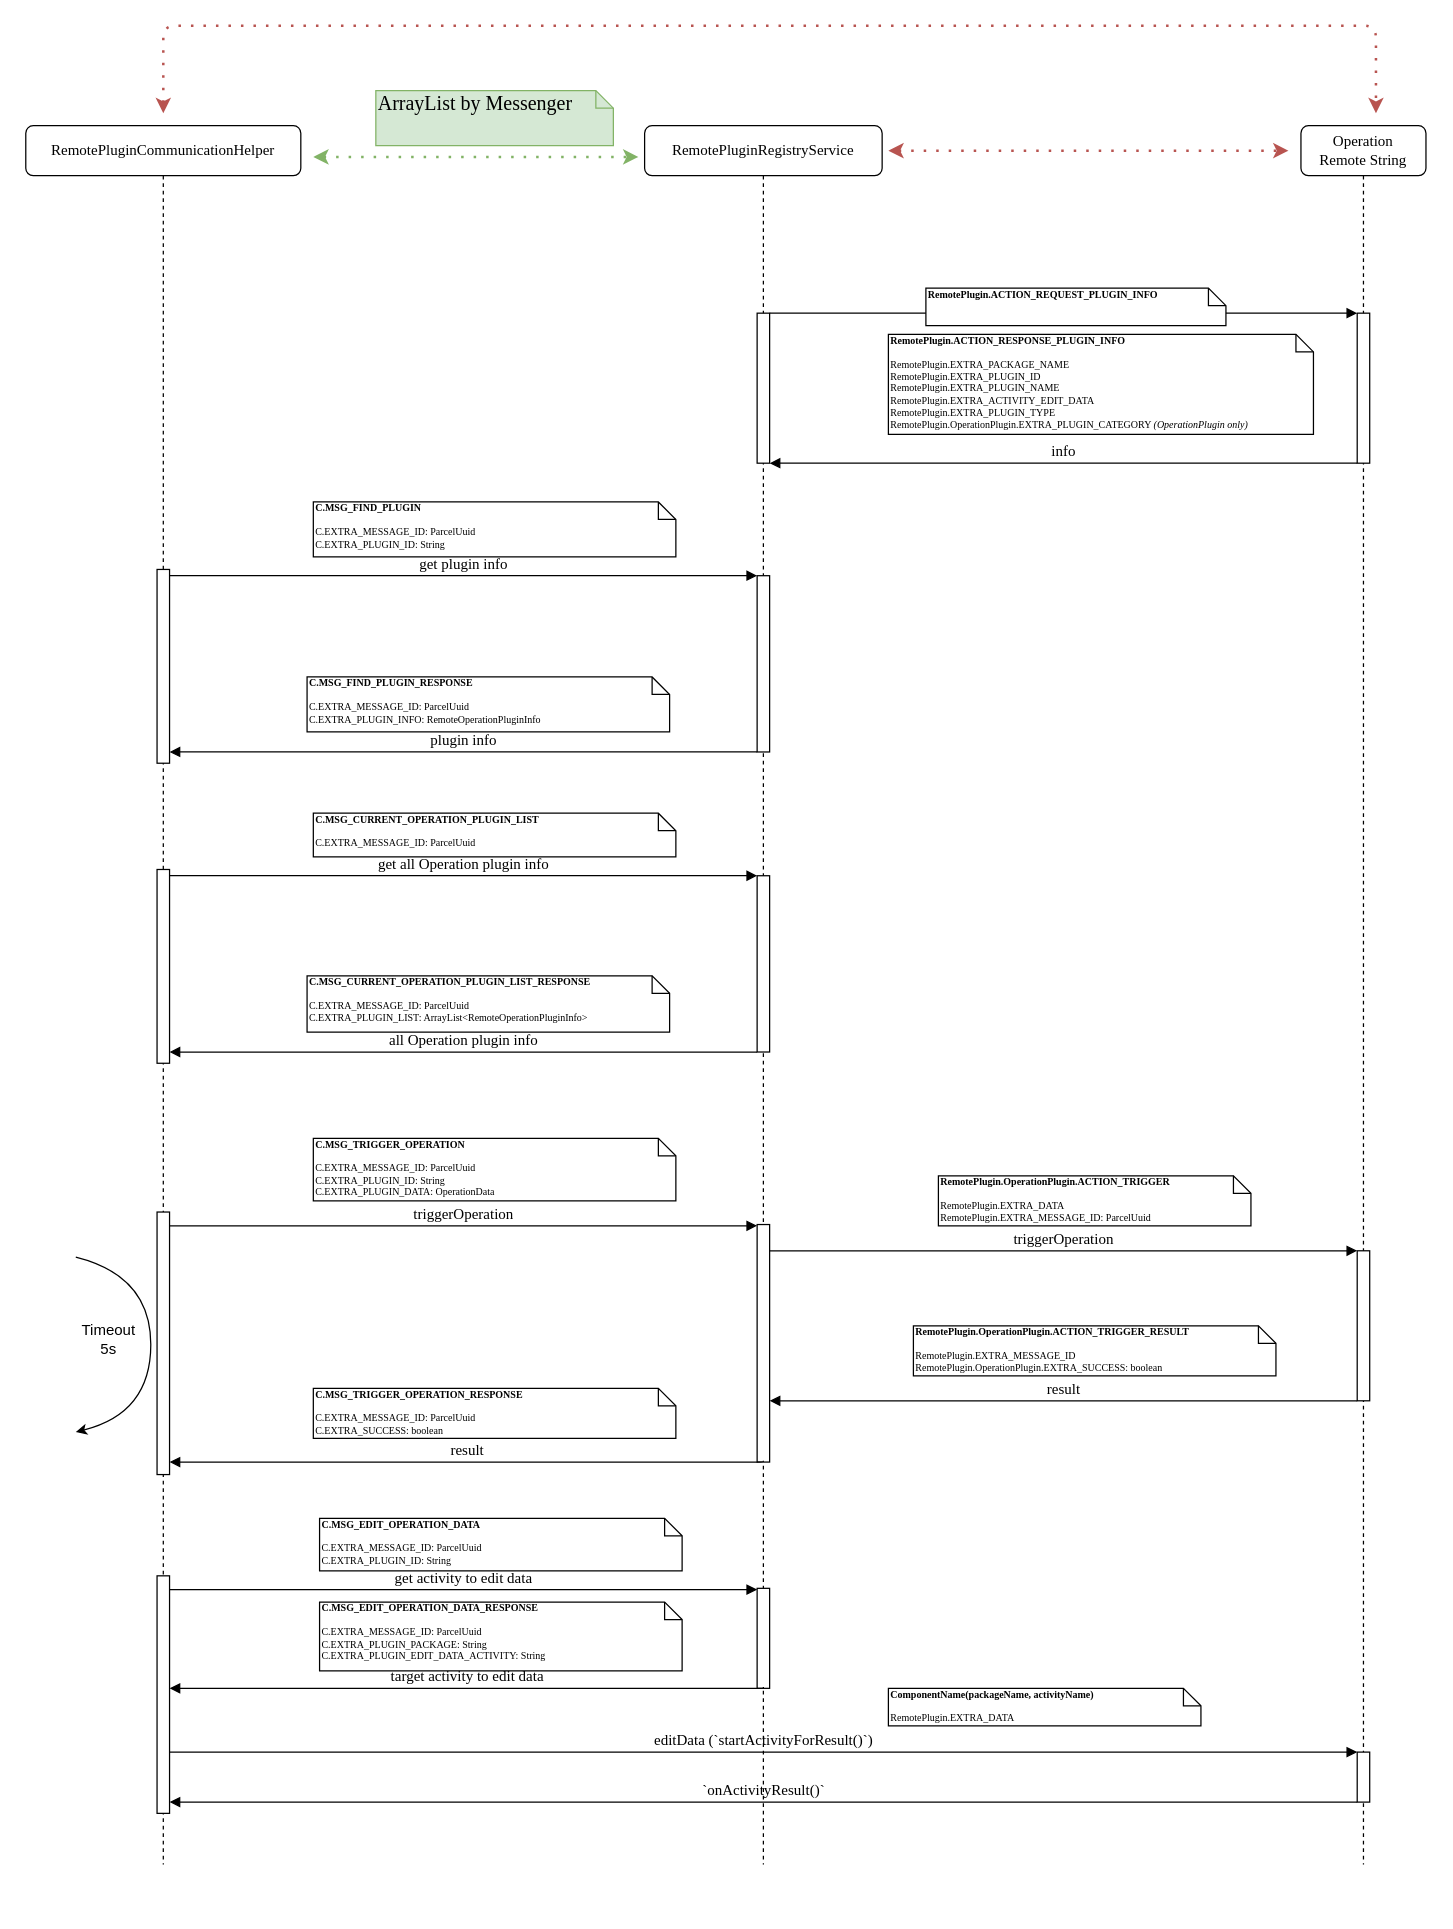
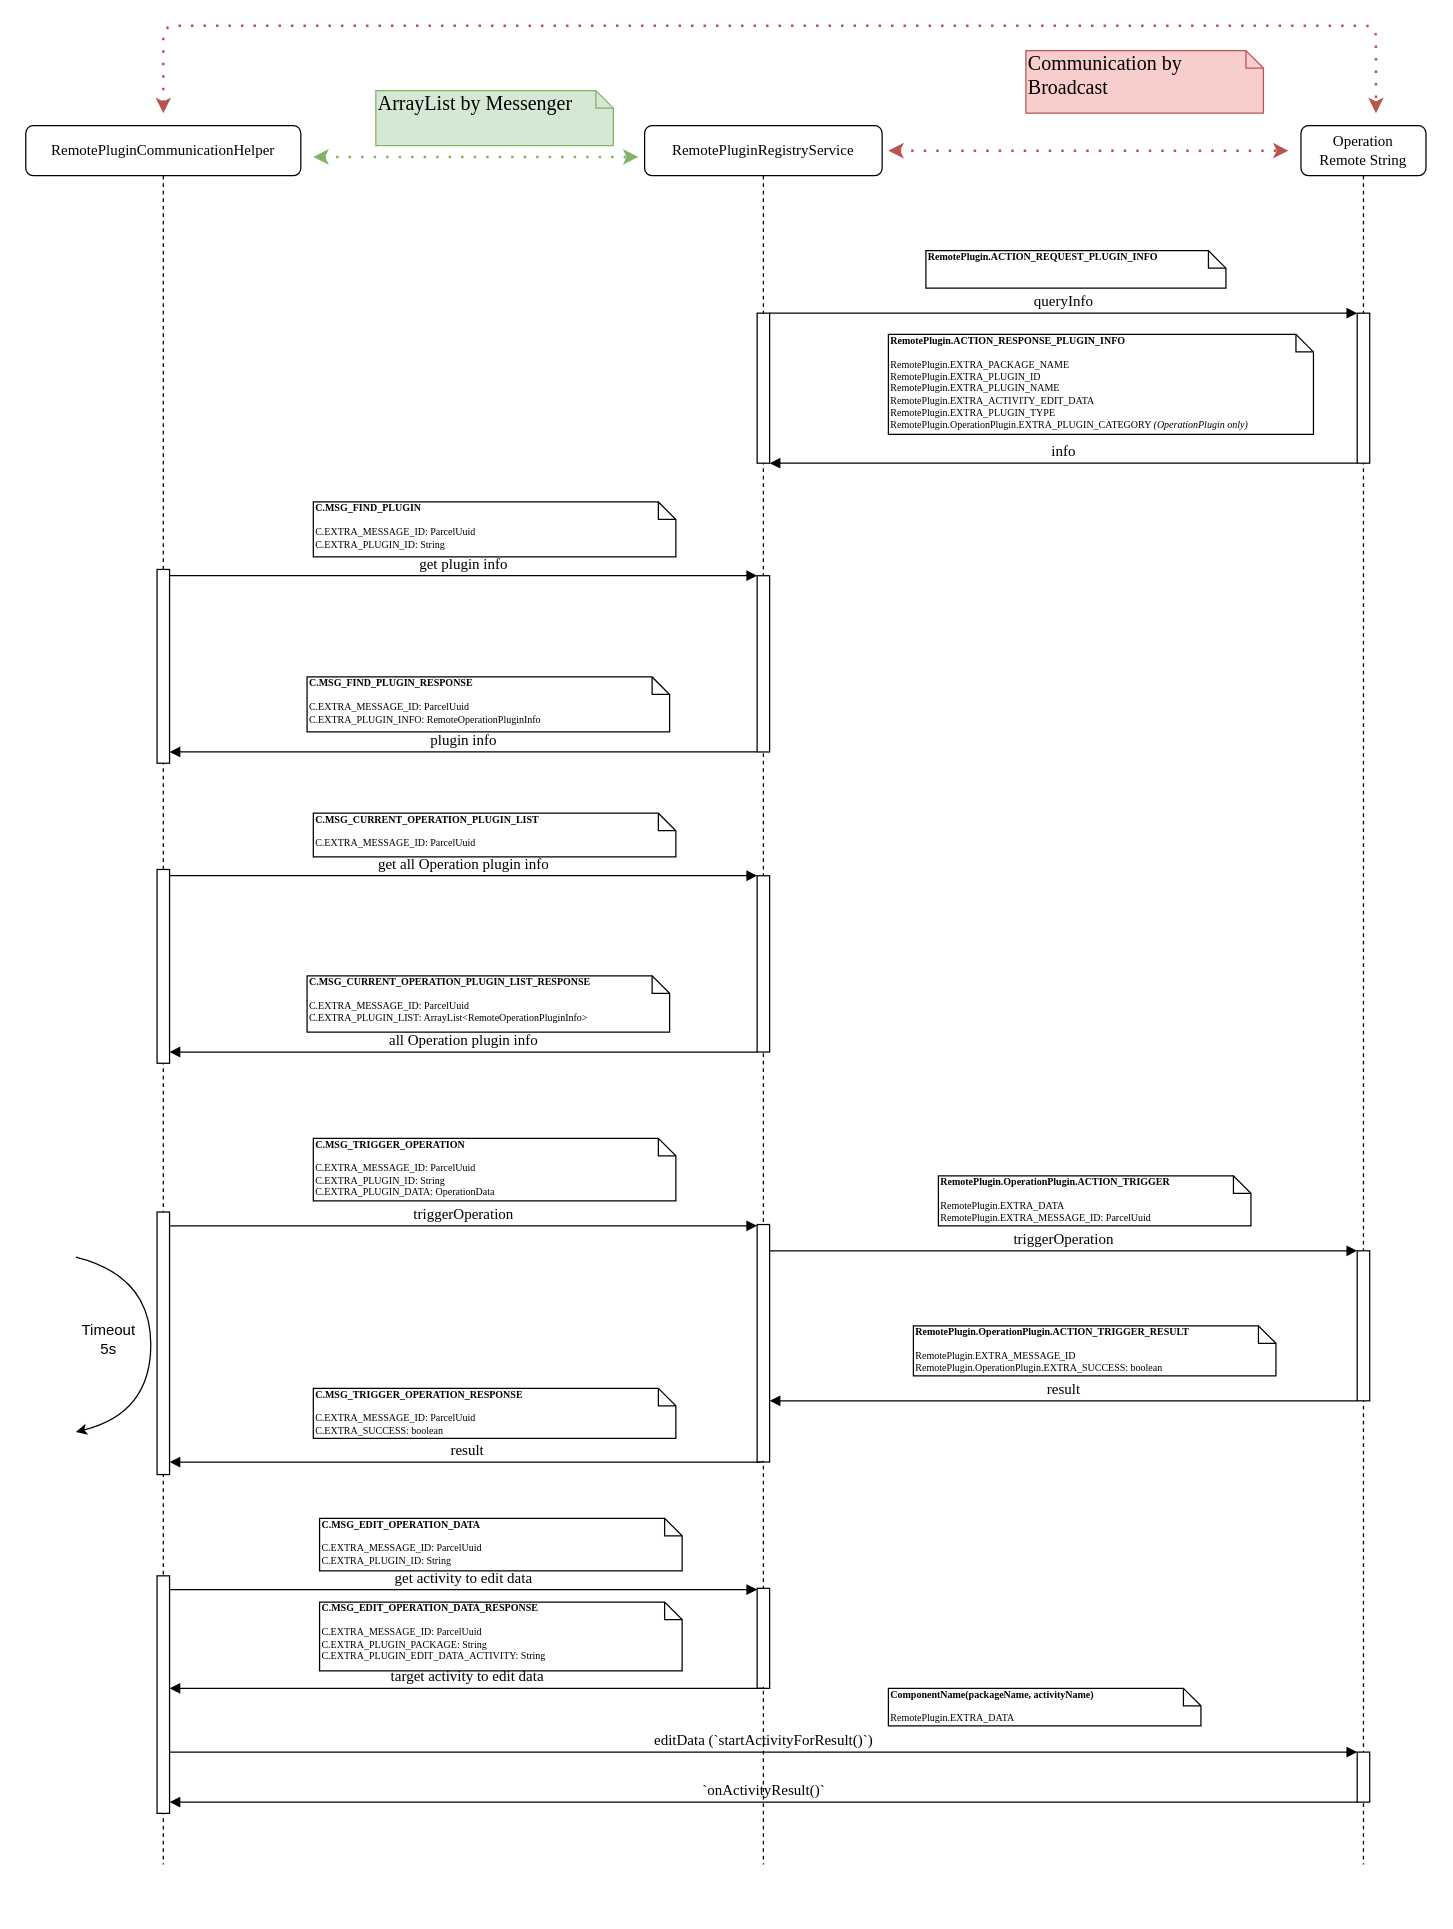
node "Communication by Broadcast": added
node "RemotePlugin.ACTION_REQUEST_PLUGIN_INFO": moved (1076, 307) -> (1076, 269)
